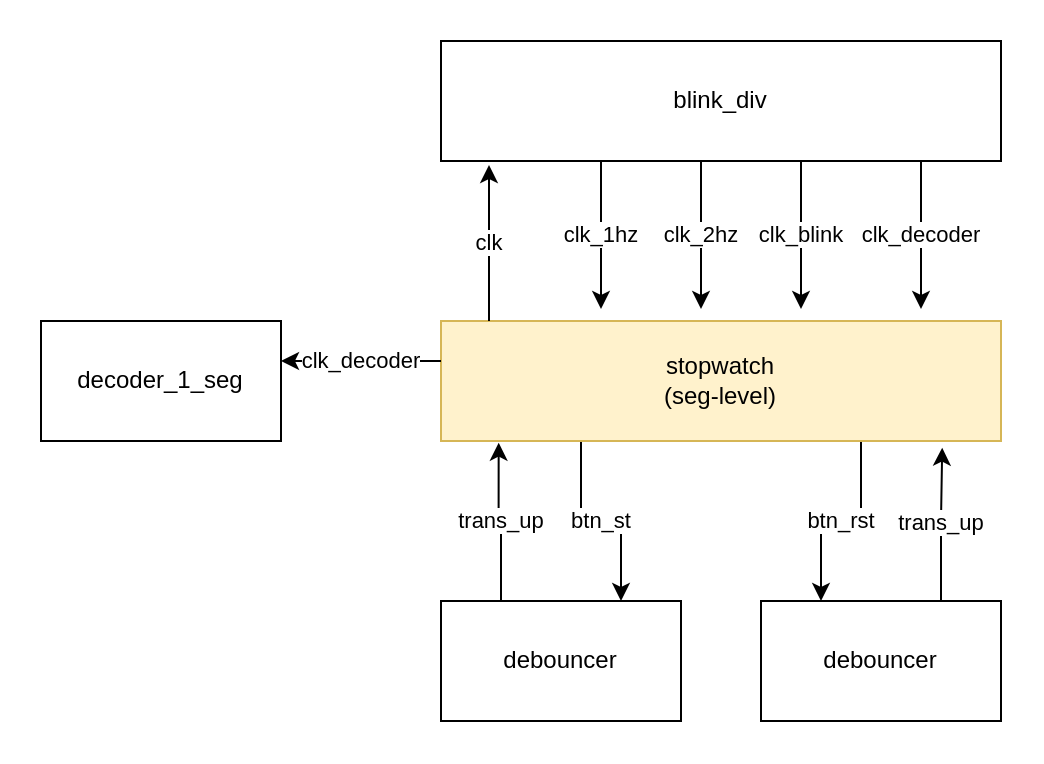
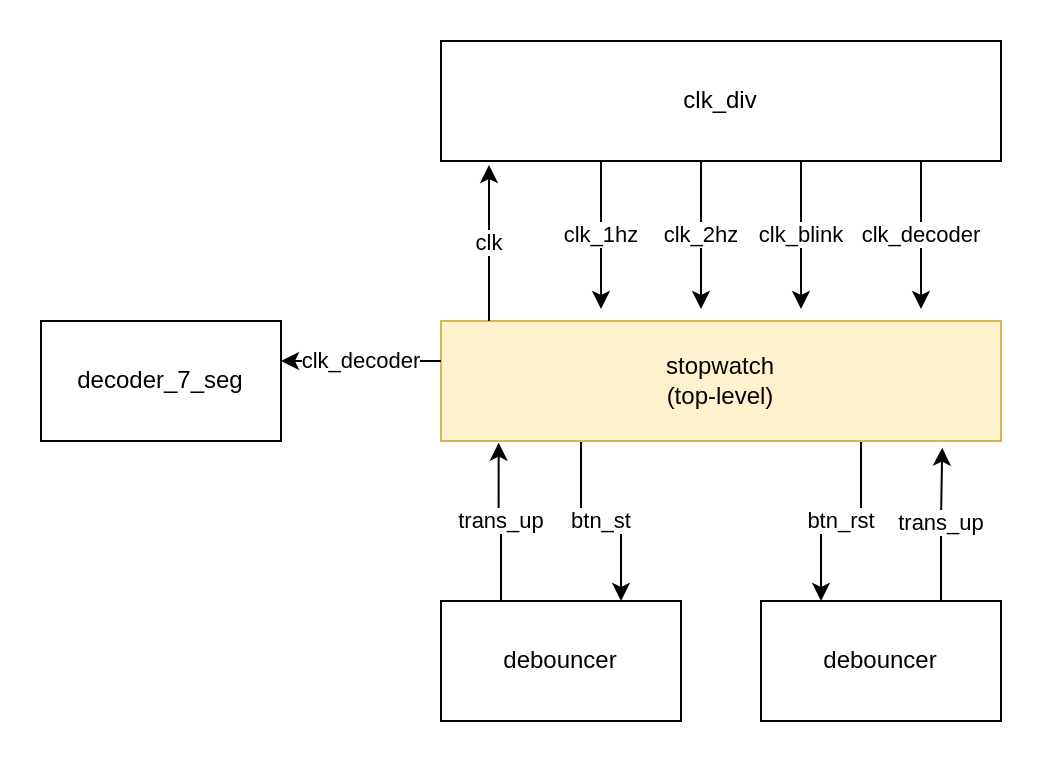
node "blink_div": label "blink_div" -> "clk_div"
node "decoder_1_seg": label "decoder_1_seg" -> "decoder_7_seg"
node "stopwatch (seg-level)": label "stopwatch (seg-level)" -> "stopwatch (top-level)"
